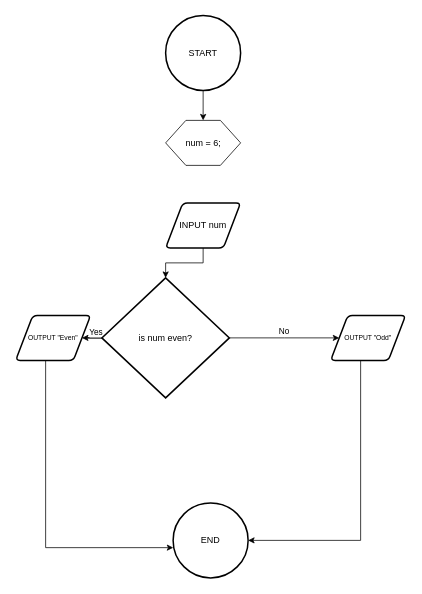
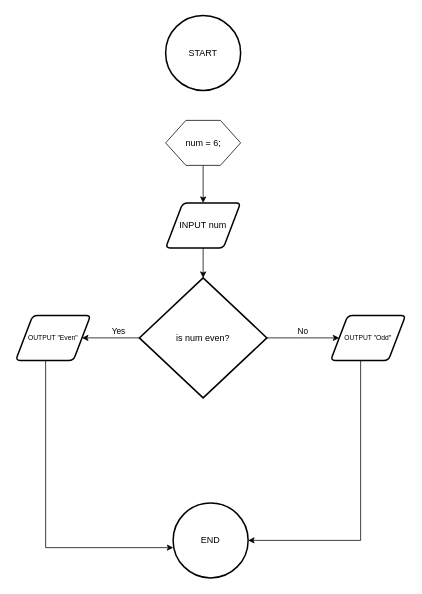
edge "START" -> "num = 6;": removed
edge "num = 6;" -> "INPUT num": added
node "is num even?": moved (165, 338) -> (203, 338)
